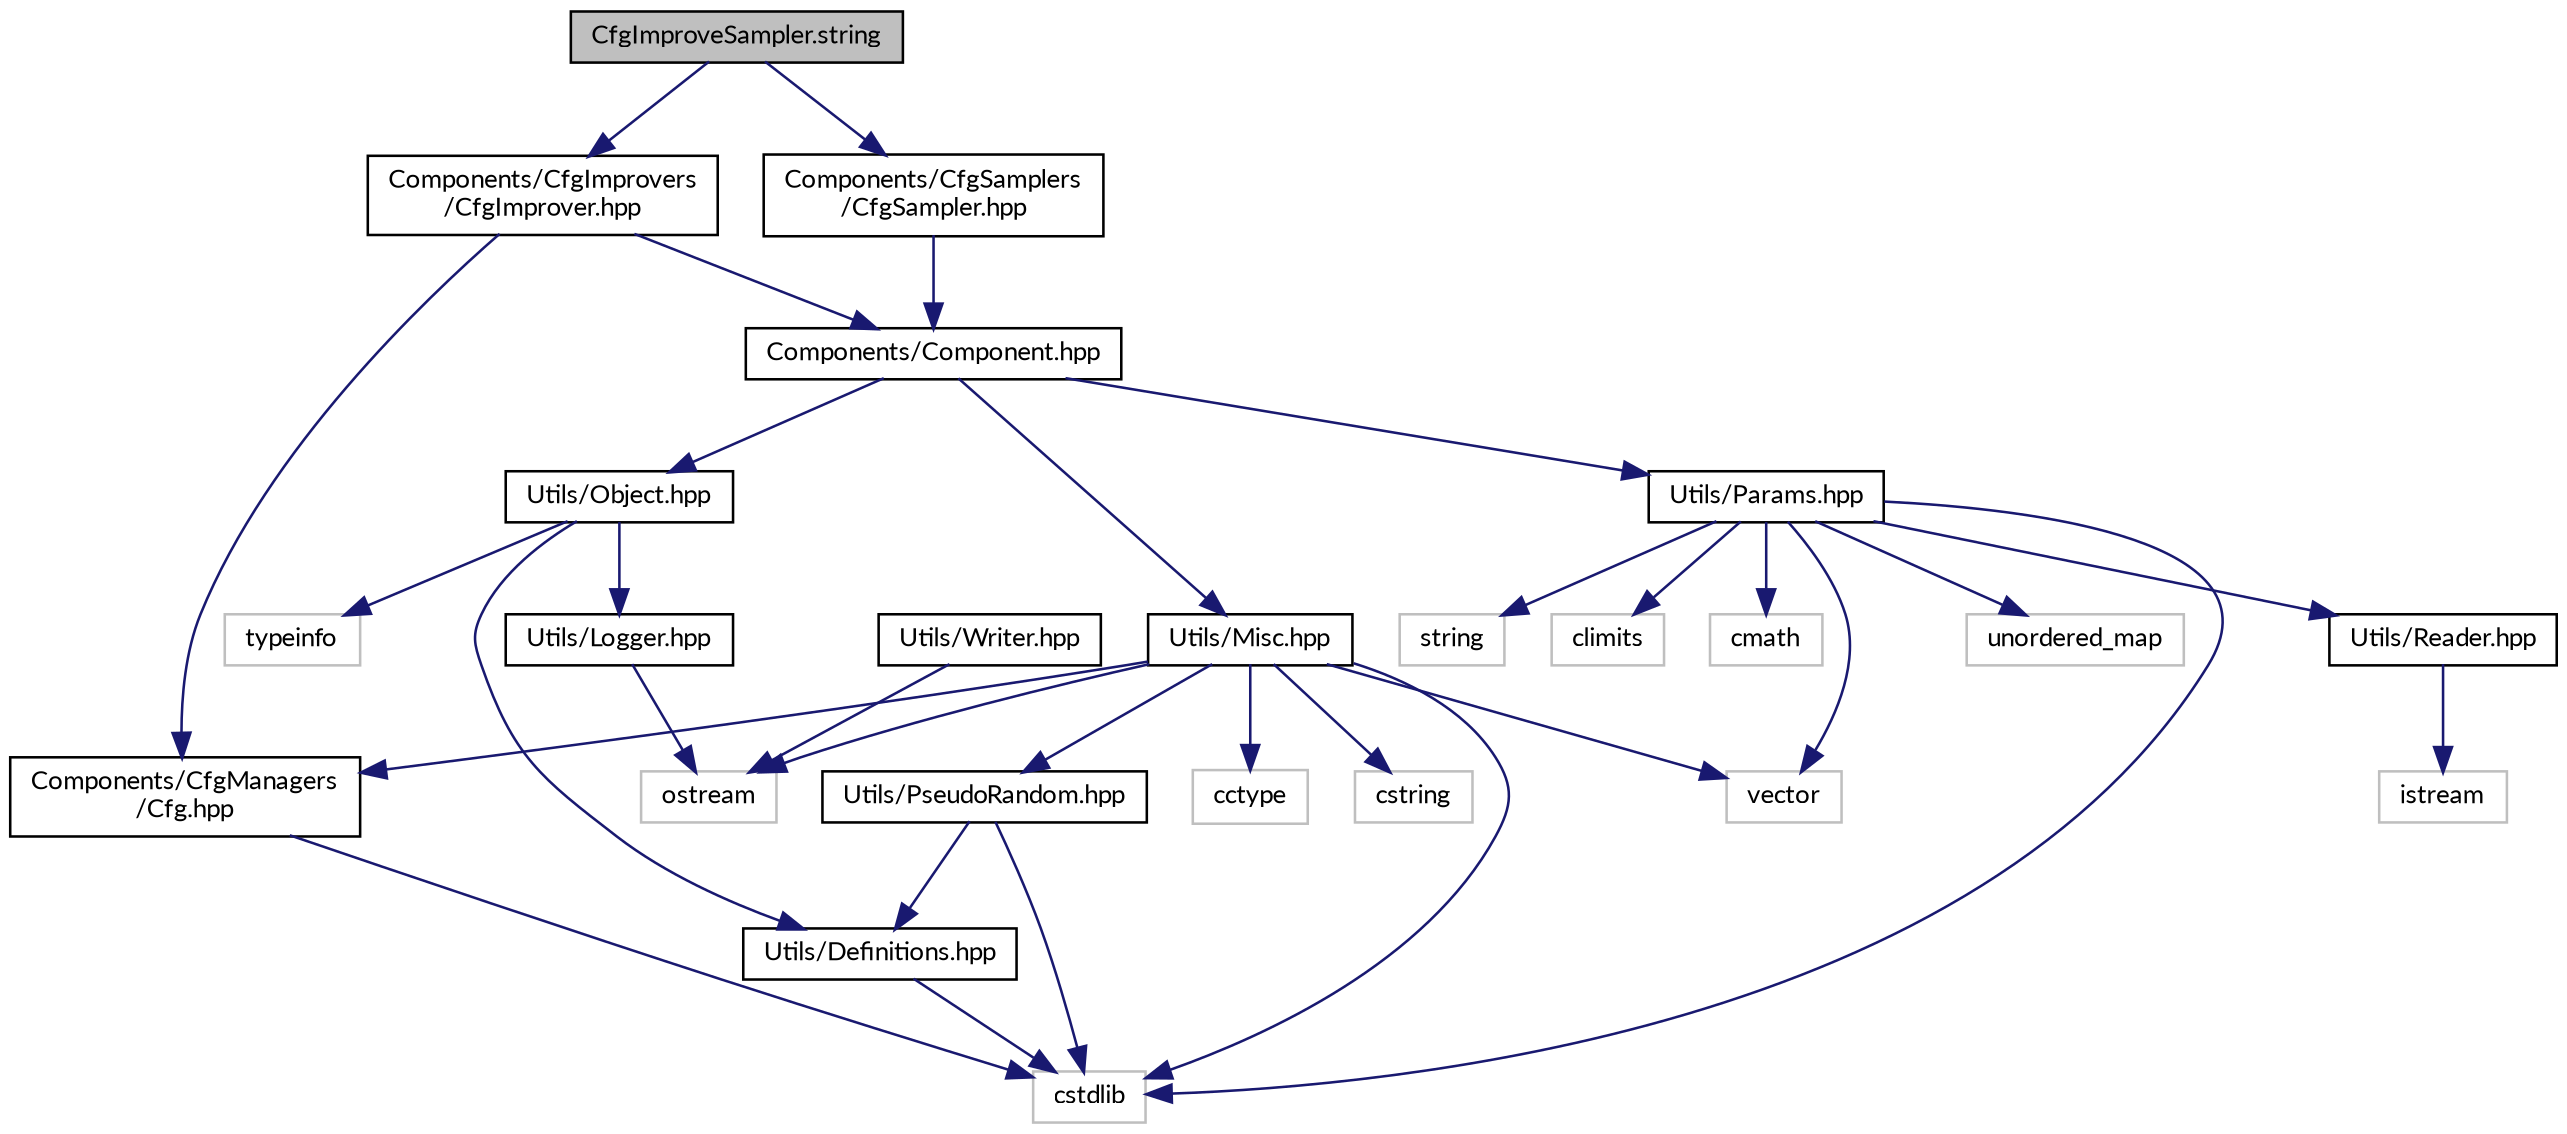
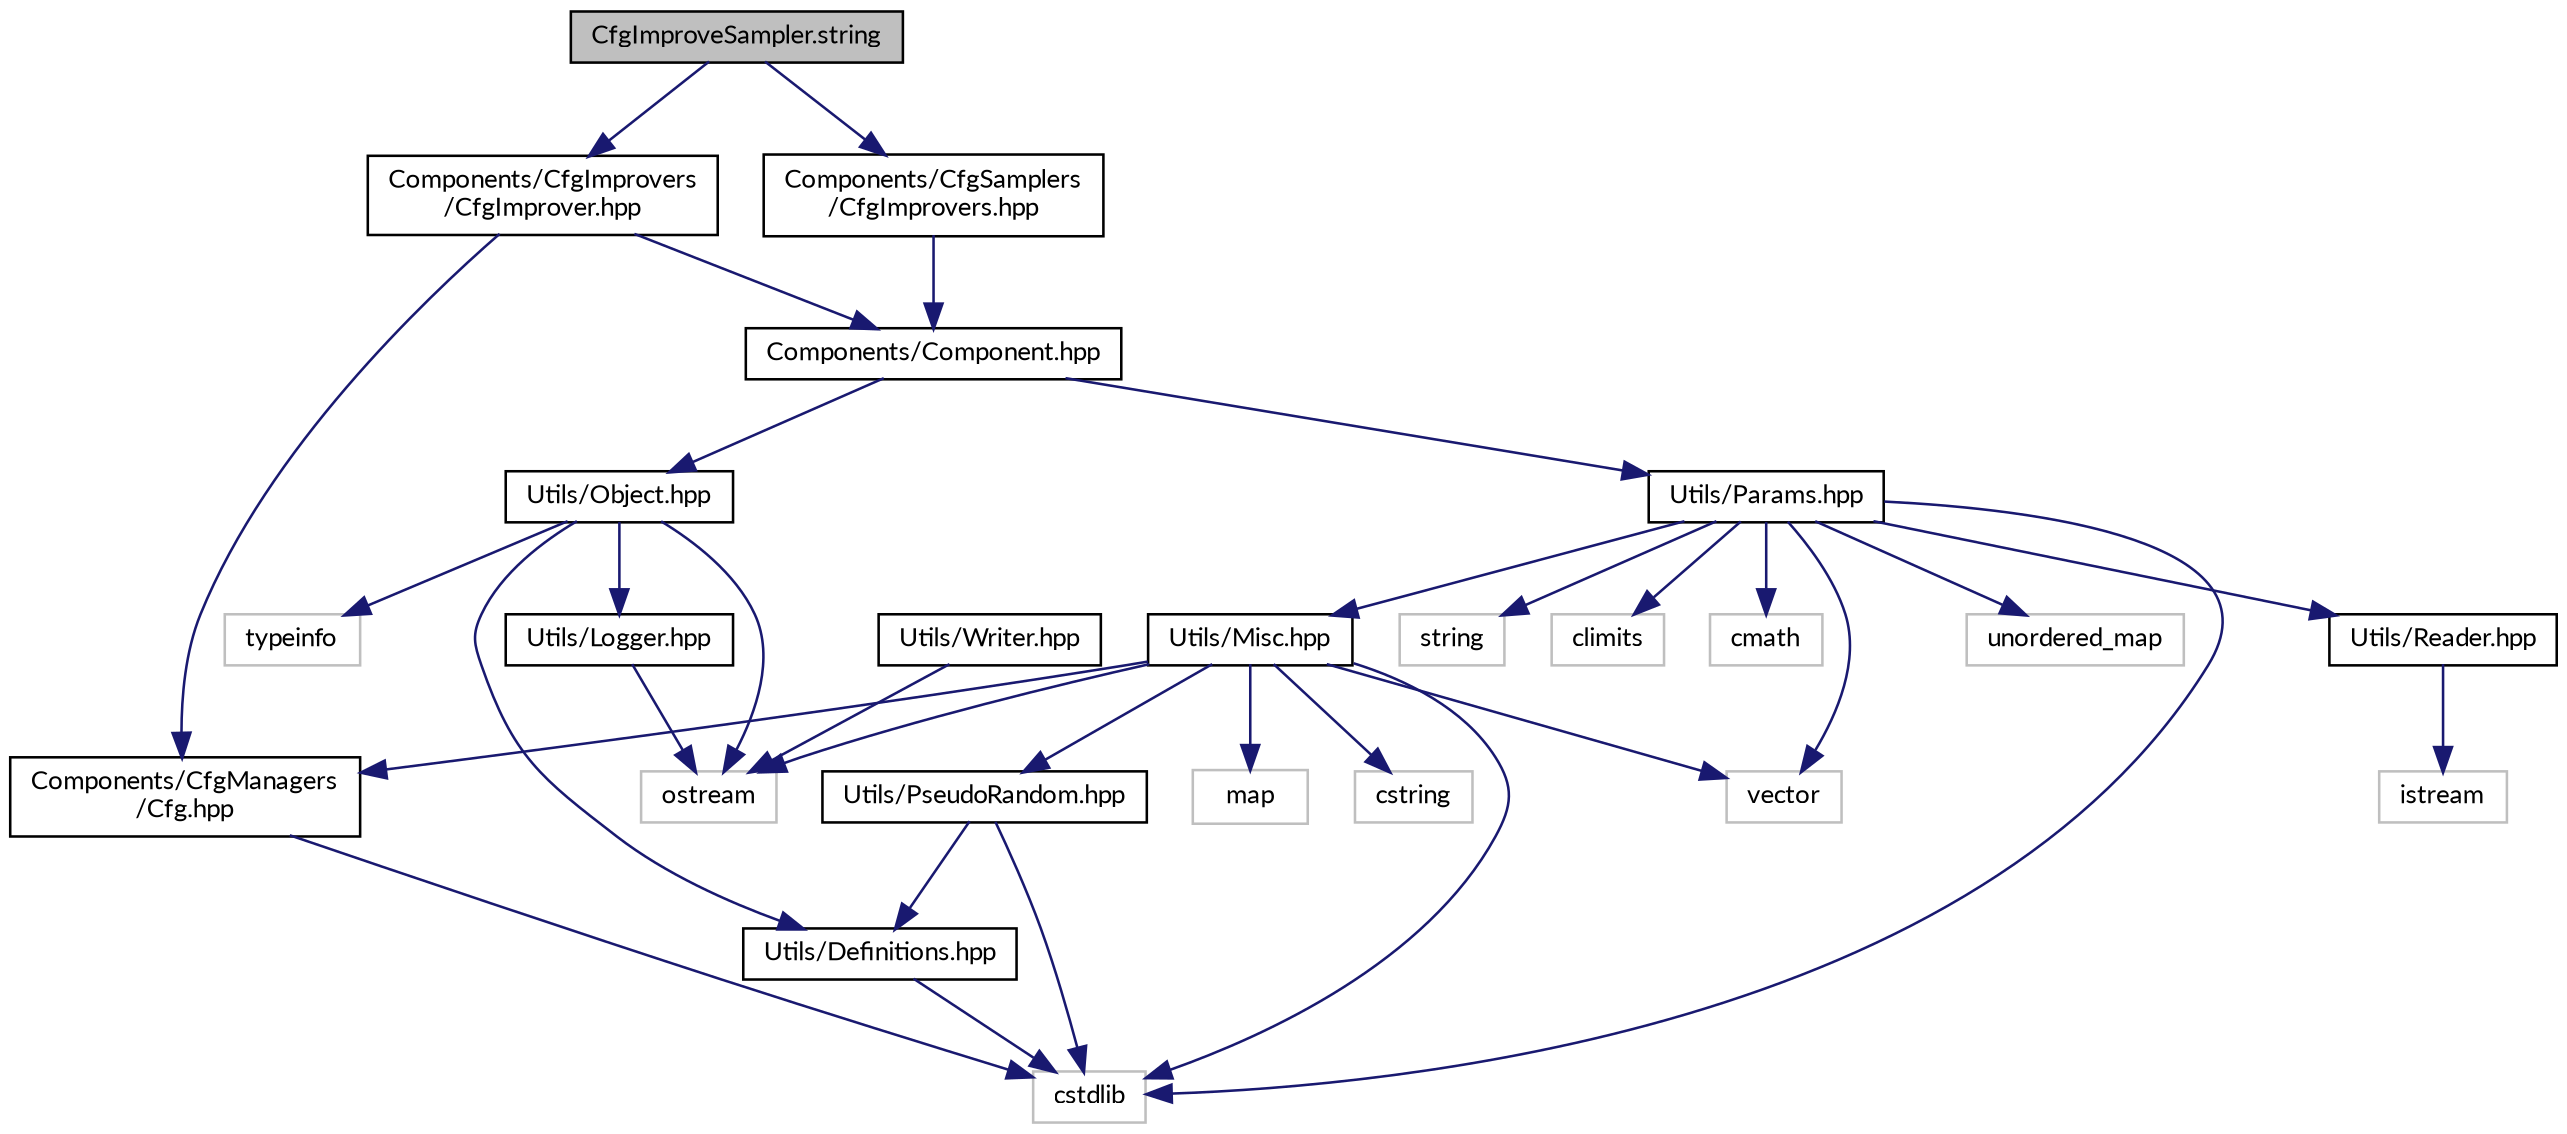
node "Components/CfgSamplers /CfgSampler.hpp": label "Components/CfgSamplers /CfgSampler.hpp" -> "Components/CfgSamplers /CfgImprovers.hpp"
edge "Components/Component.hpp" -> "Utils/Misc.hpp": now "Utils/Params.hpp" -> "Utils/Misc.hpp"
edge "Utils/Object.hpp" -> "ostream": added
node "cctype": label "cctype" -> "map"
